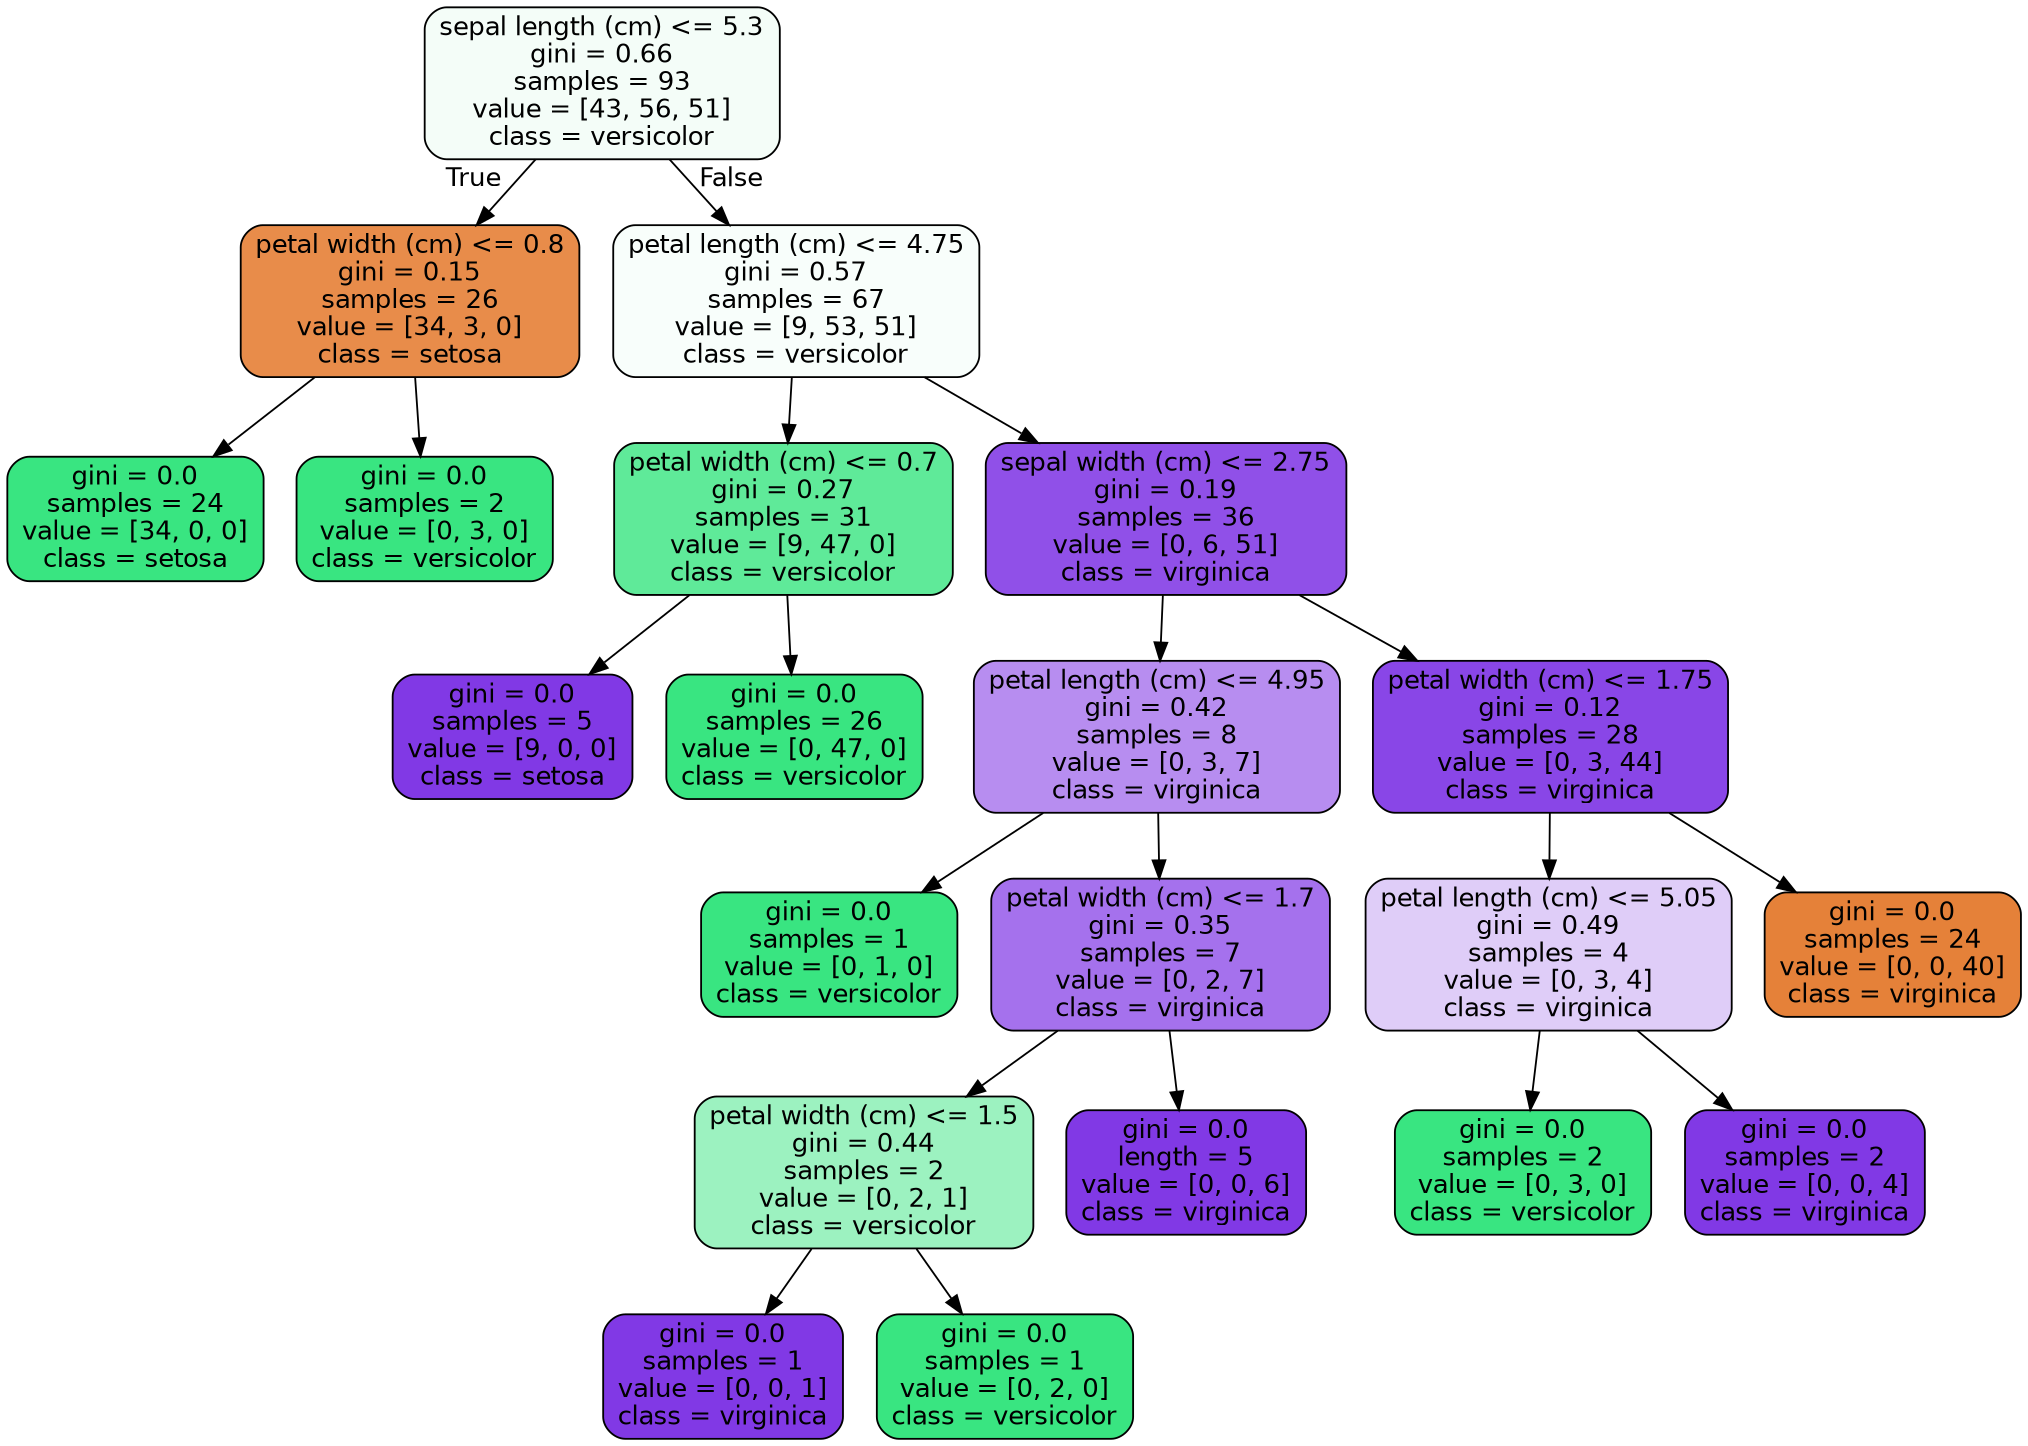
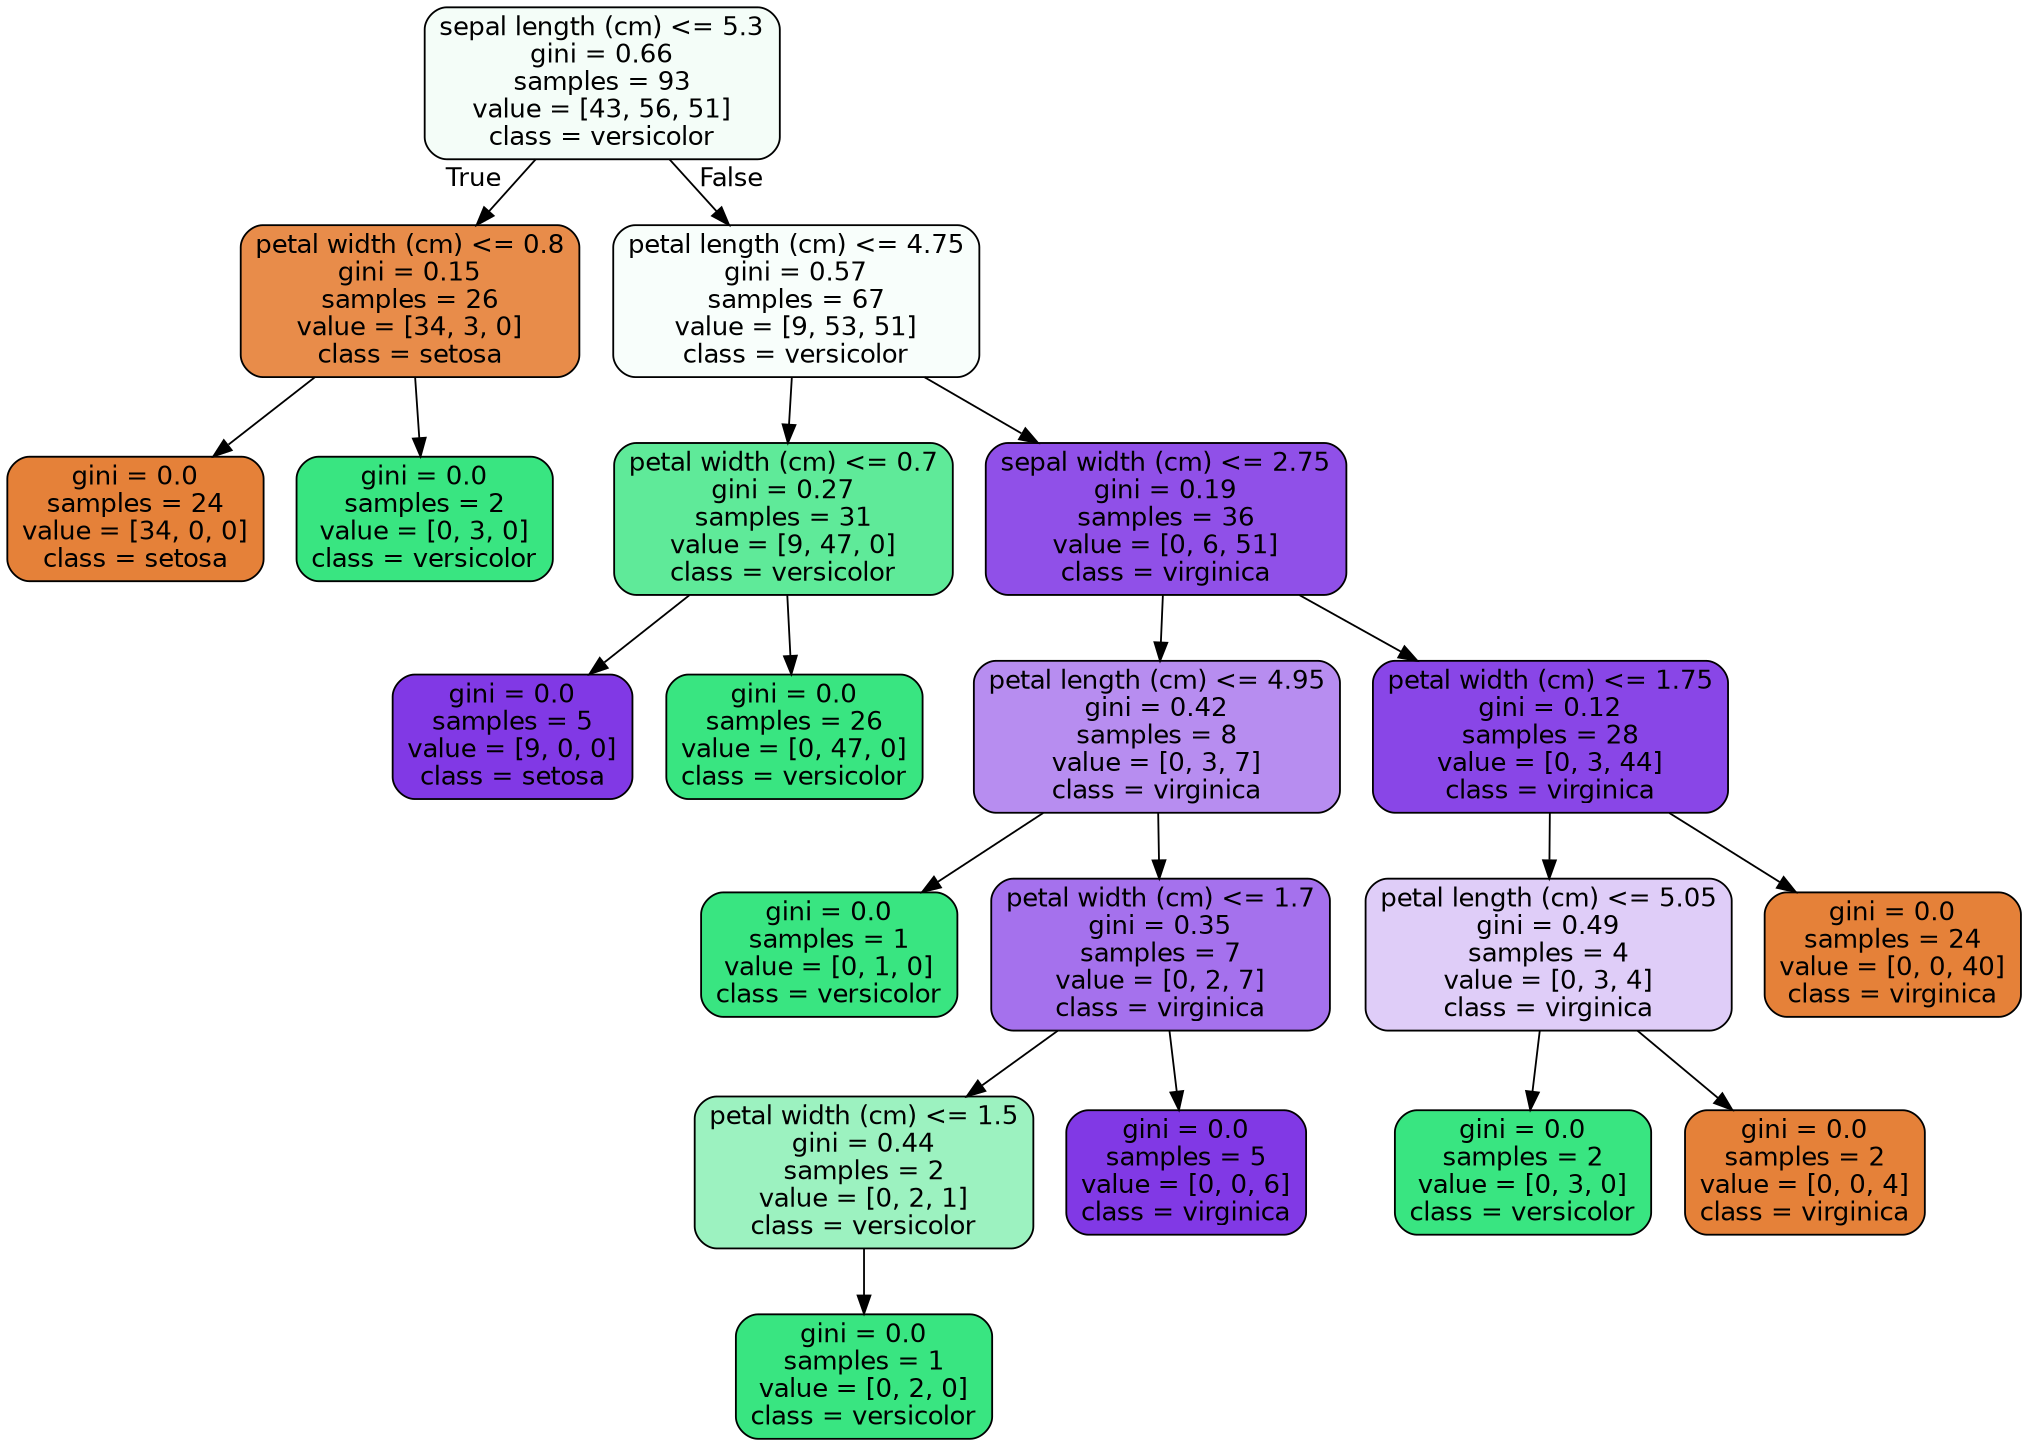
node "gini = 0.0 samples = 24 value = [34, 0, 0] class = setosa": fillcolor #39e581ff -> #e58139ff
node "gini = 0.0 length = 5 value = [0, 0, 6] class = virginica": label "gini = 0.0 length = 5 value = [0, 0, 6] class = virginica" -> "gini = 0.0 samples = 5 value = [0, 0, 6] class = virginica"
node "gini = 0.0 samples = 2 value = [0, 0, 4] class = virginica": fillcolor #8139e5ff -> #e58139ff
node "gini = 0.0 samples = 1 value = [0, 0, 1] class = virginica": removed
